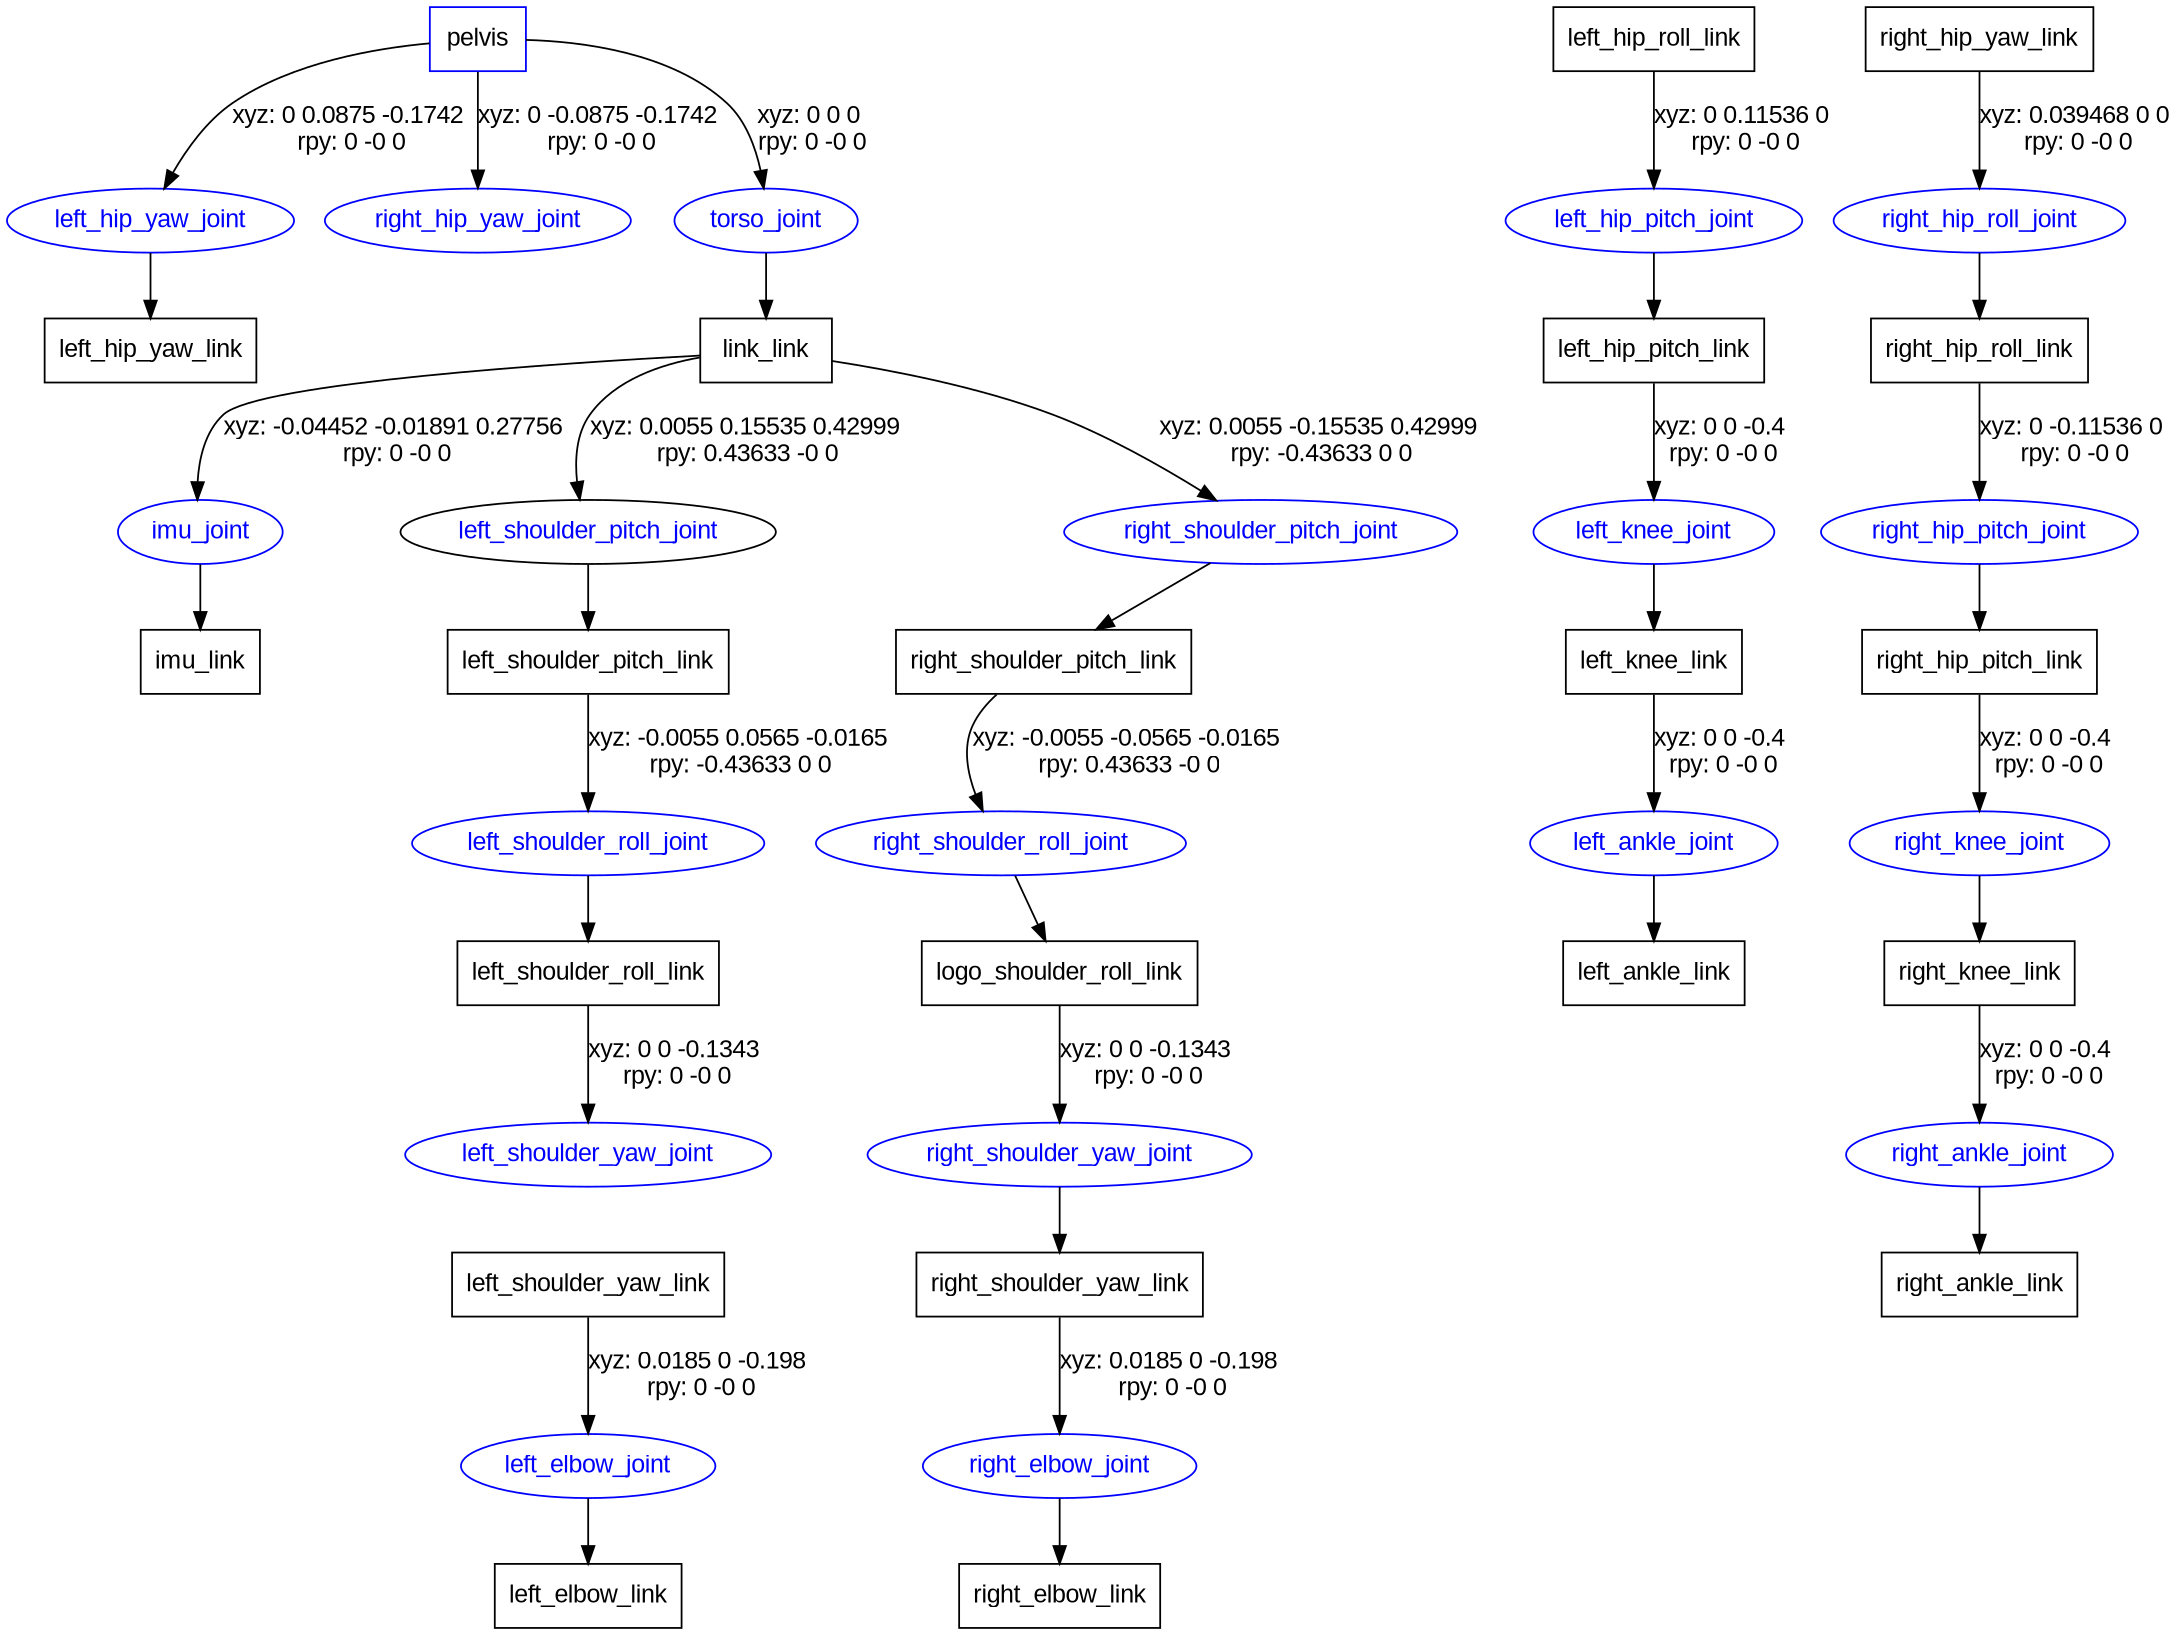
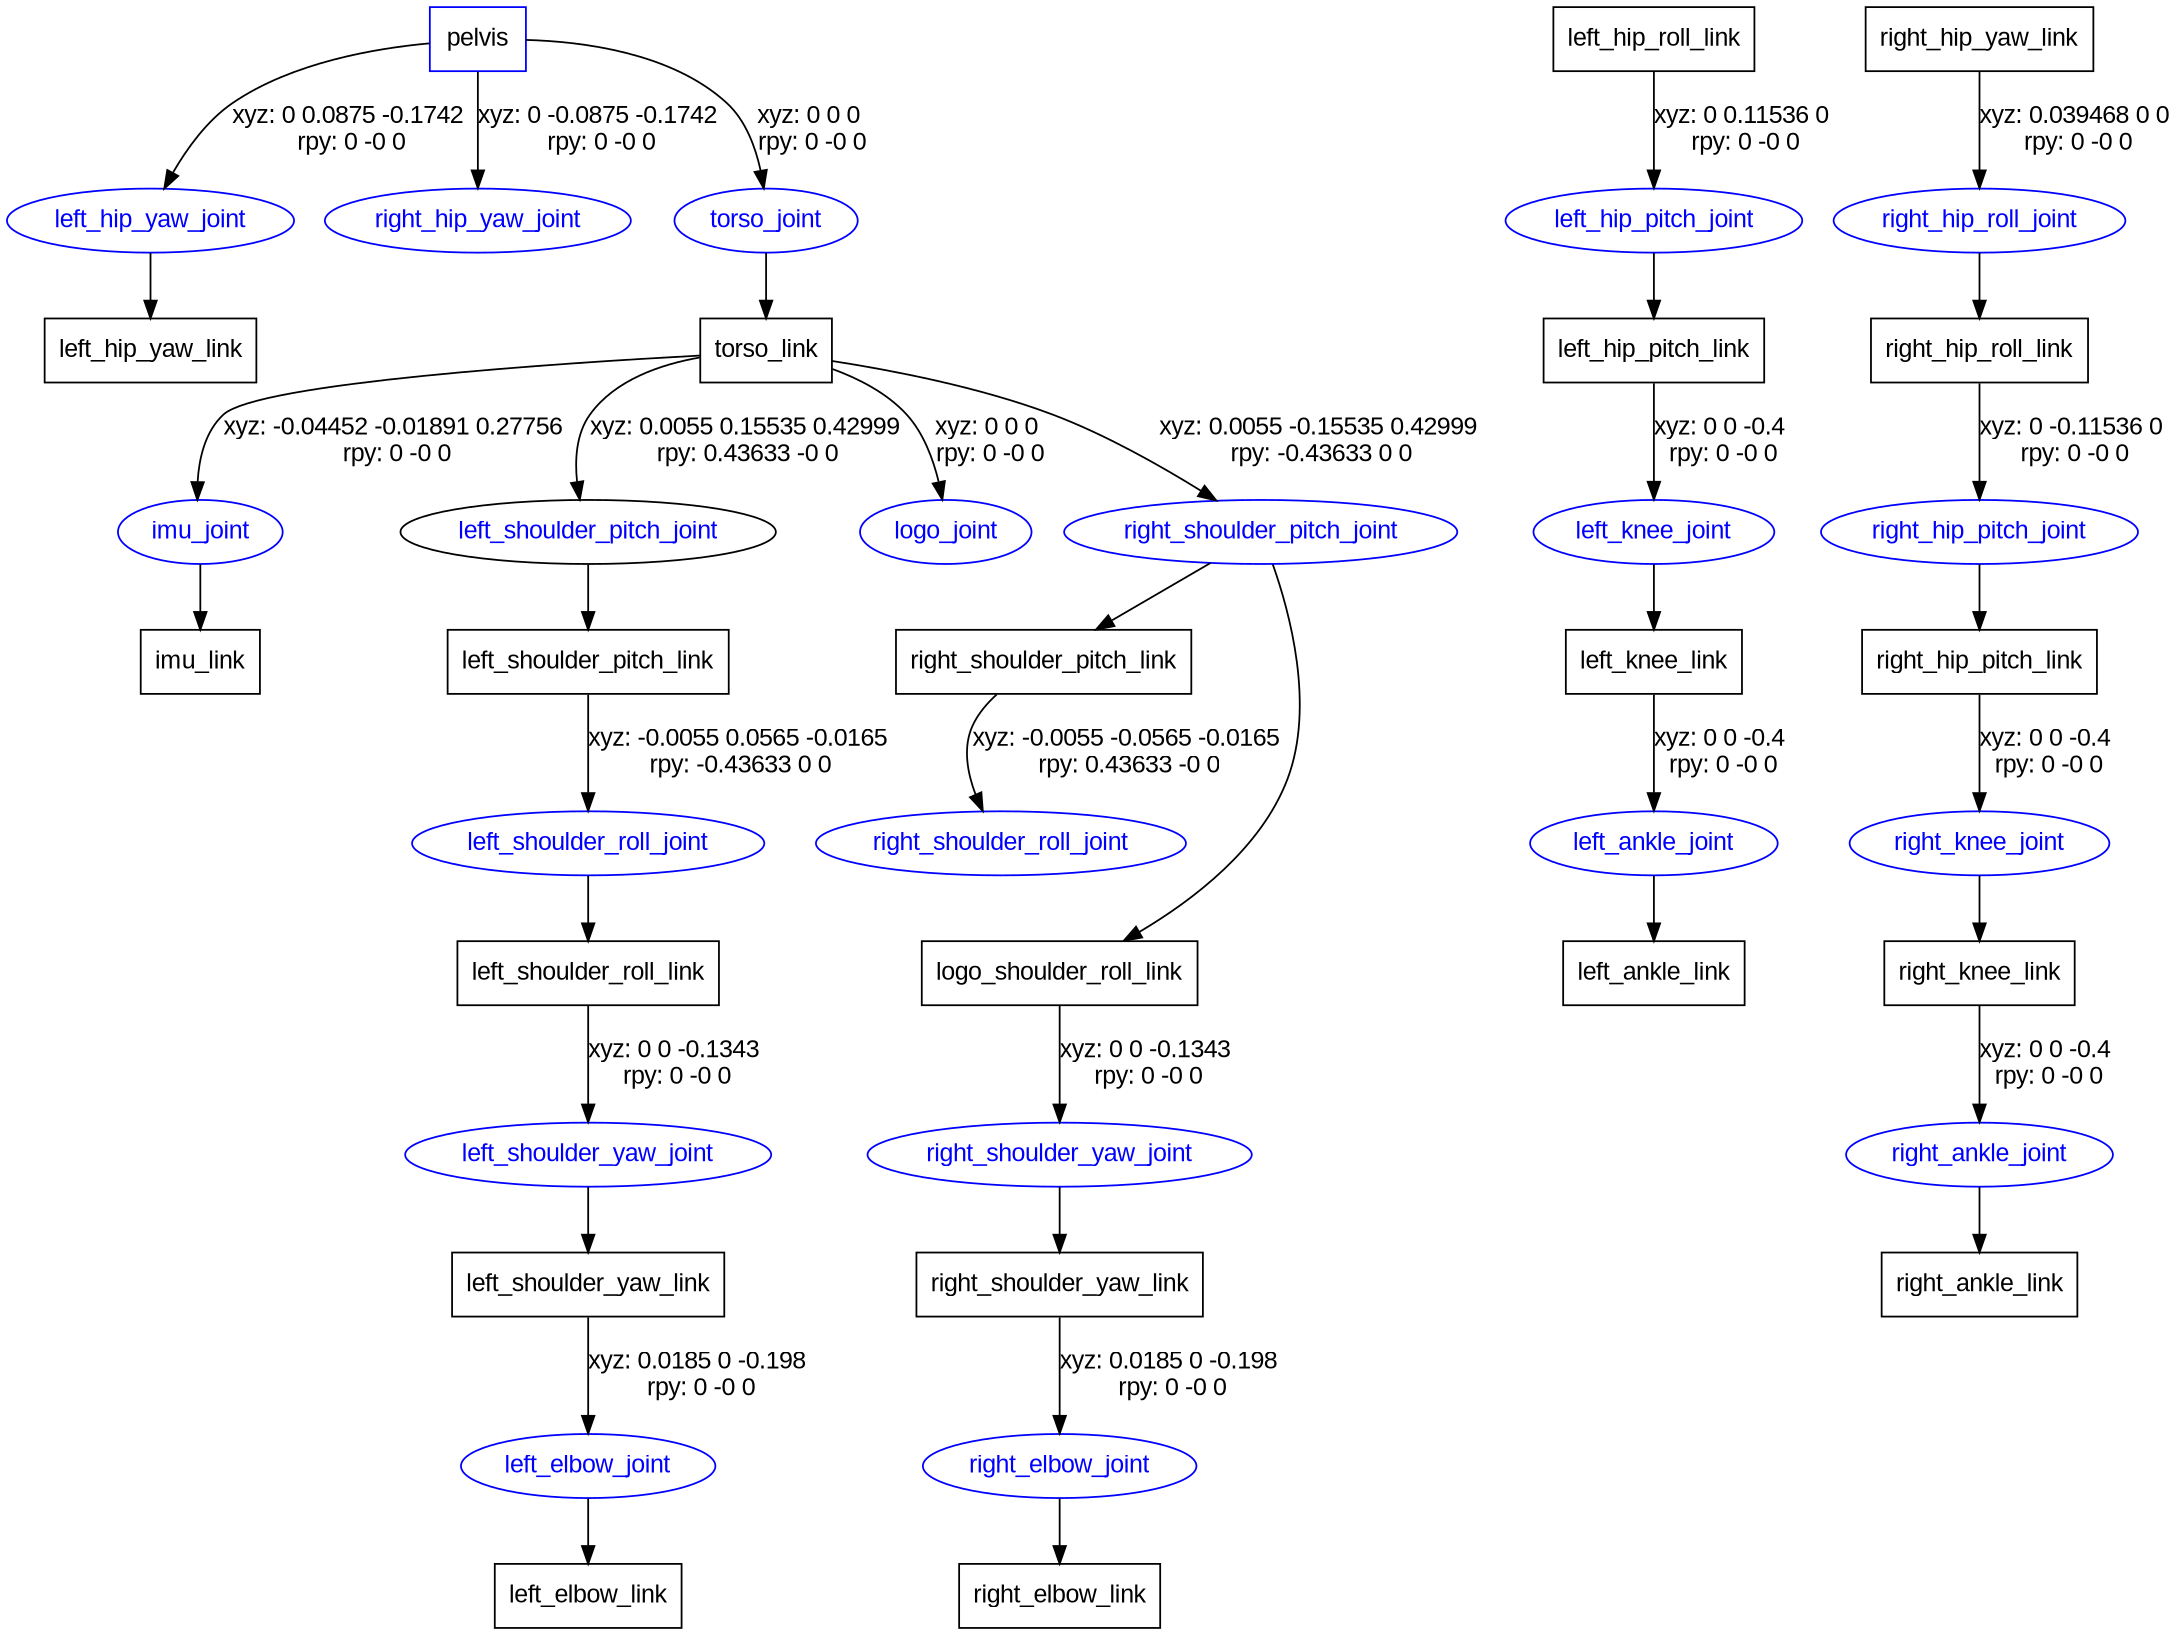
node "link_link": label "link_link" -> "torso_link"
node "logo_joint": added
edge "right_shoulder_roll_joint" -> "logo_shoulder_roll_link": now "right_shoulder_pitch_joint" -> "logo_shoulder_roll_link"
edge "left_shoulder_yaw_joint" -> "left_shoulder_yaw_link": added
